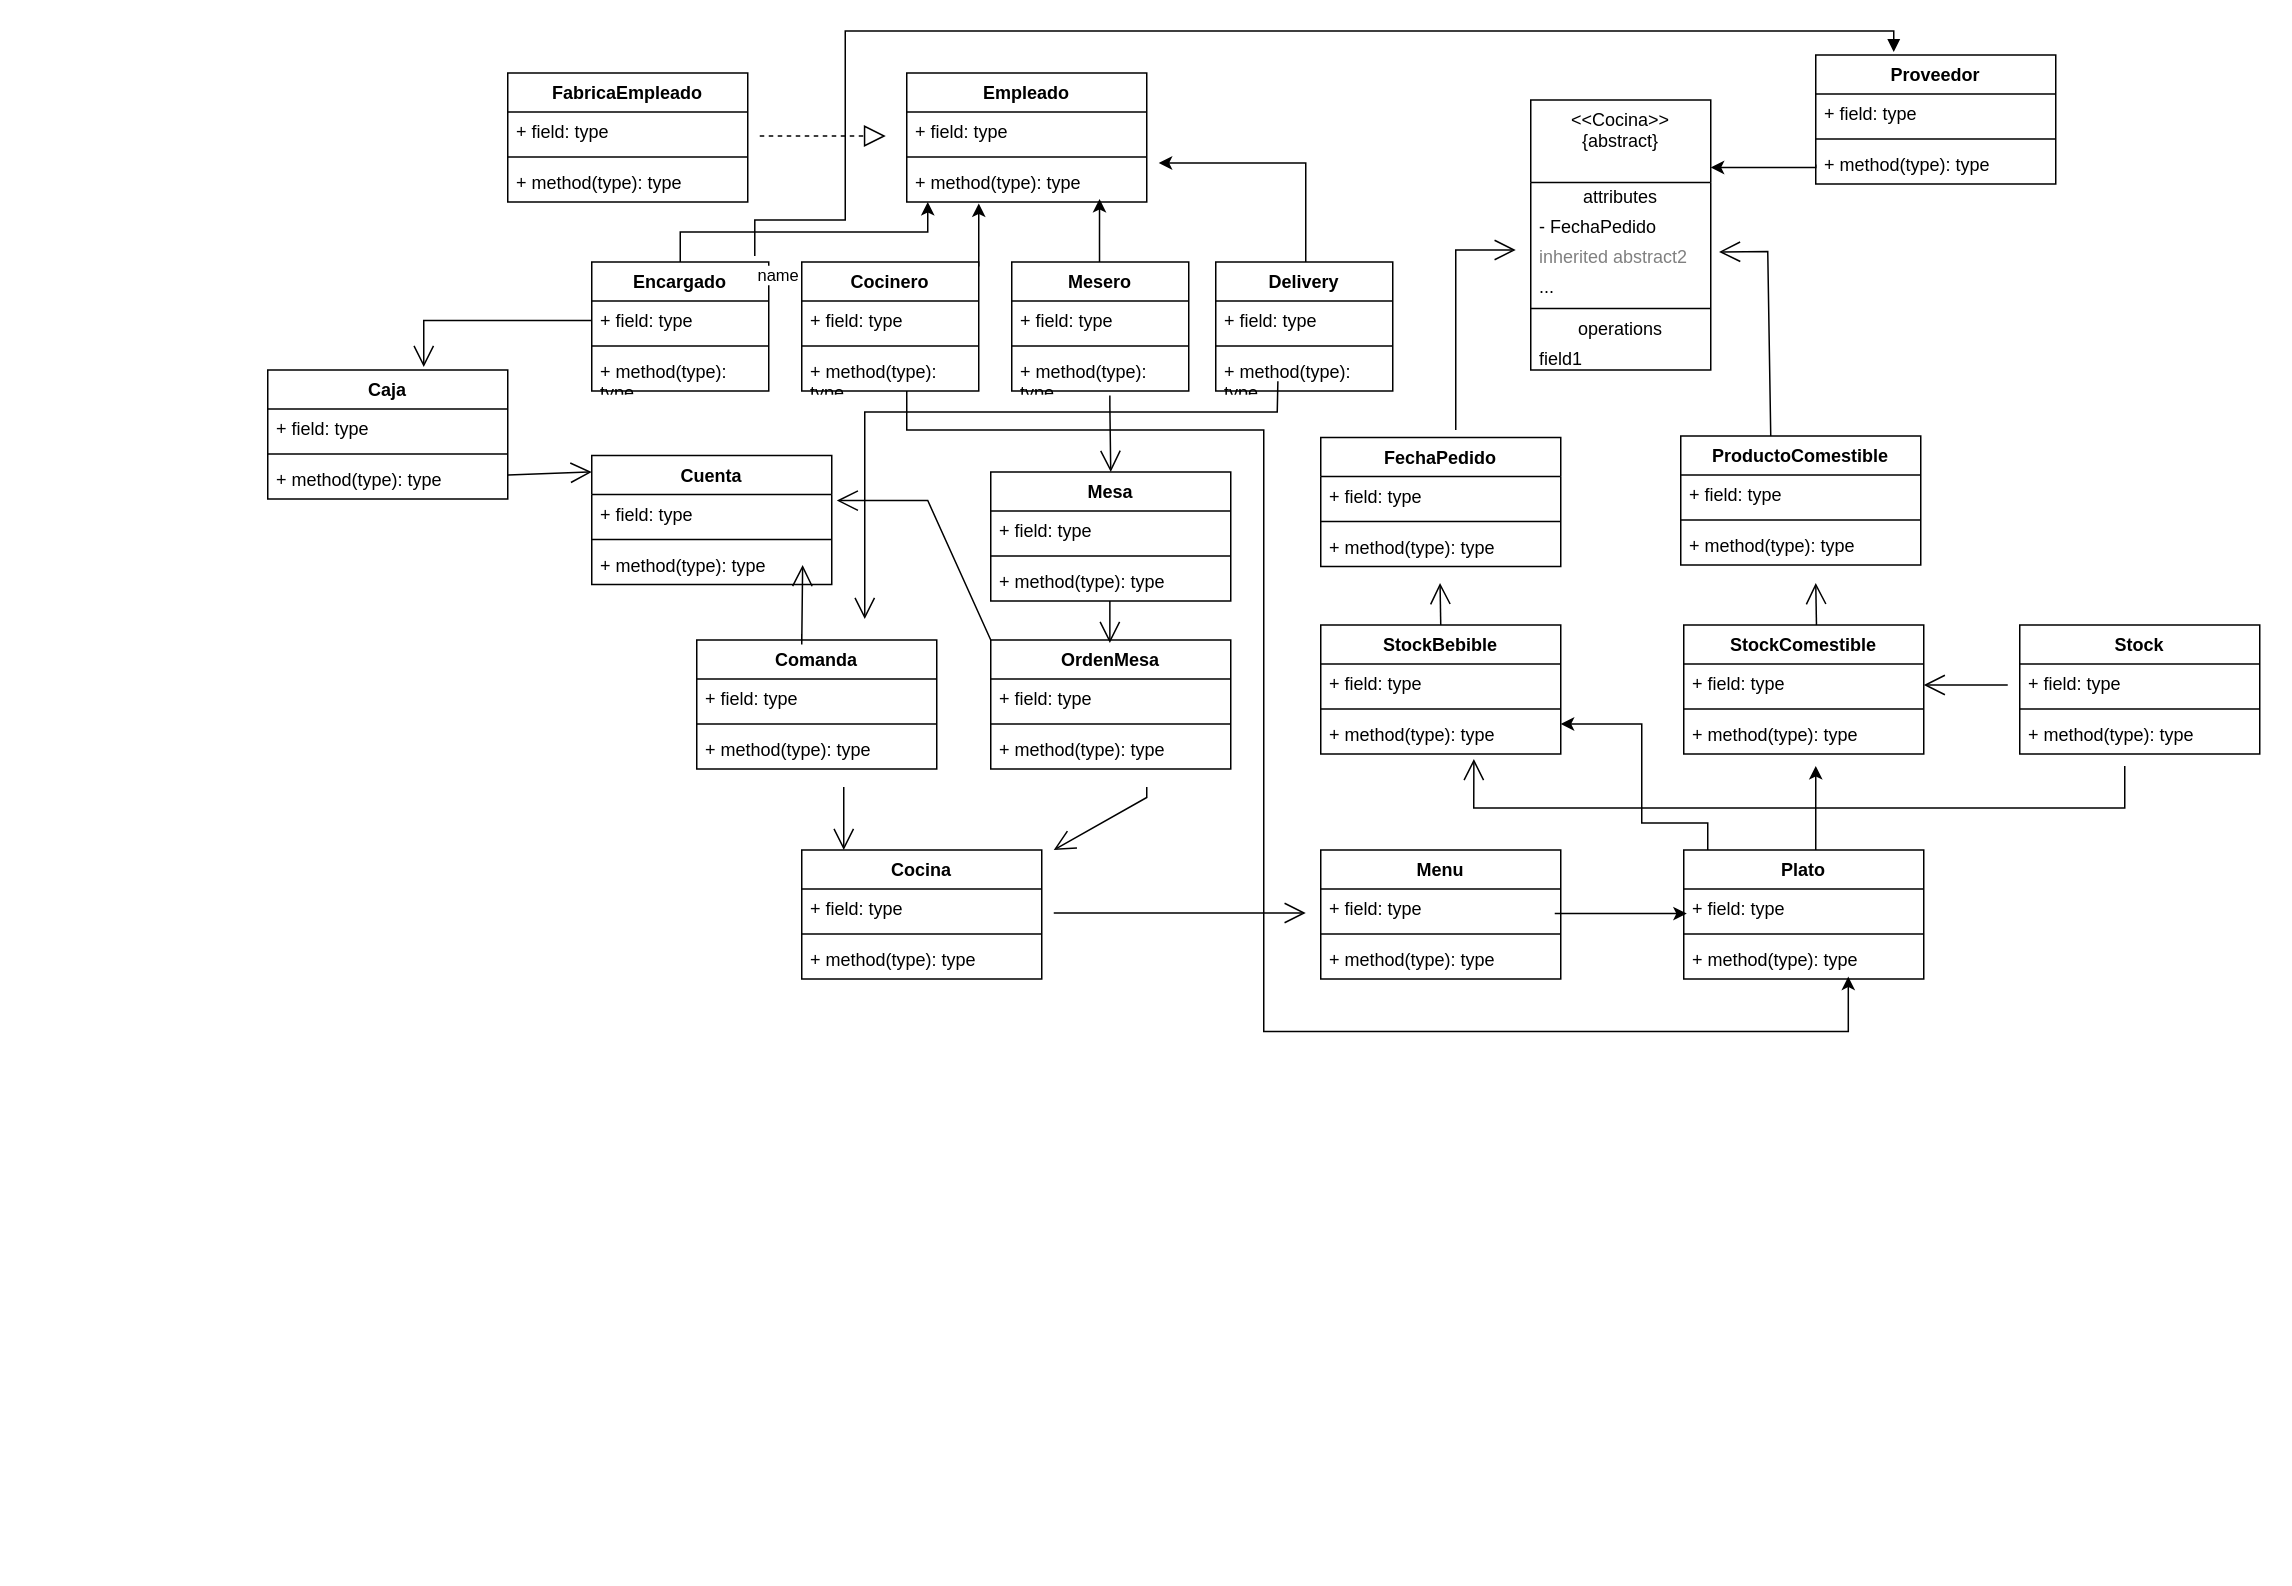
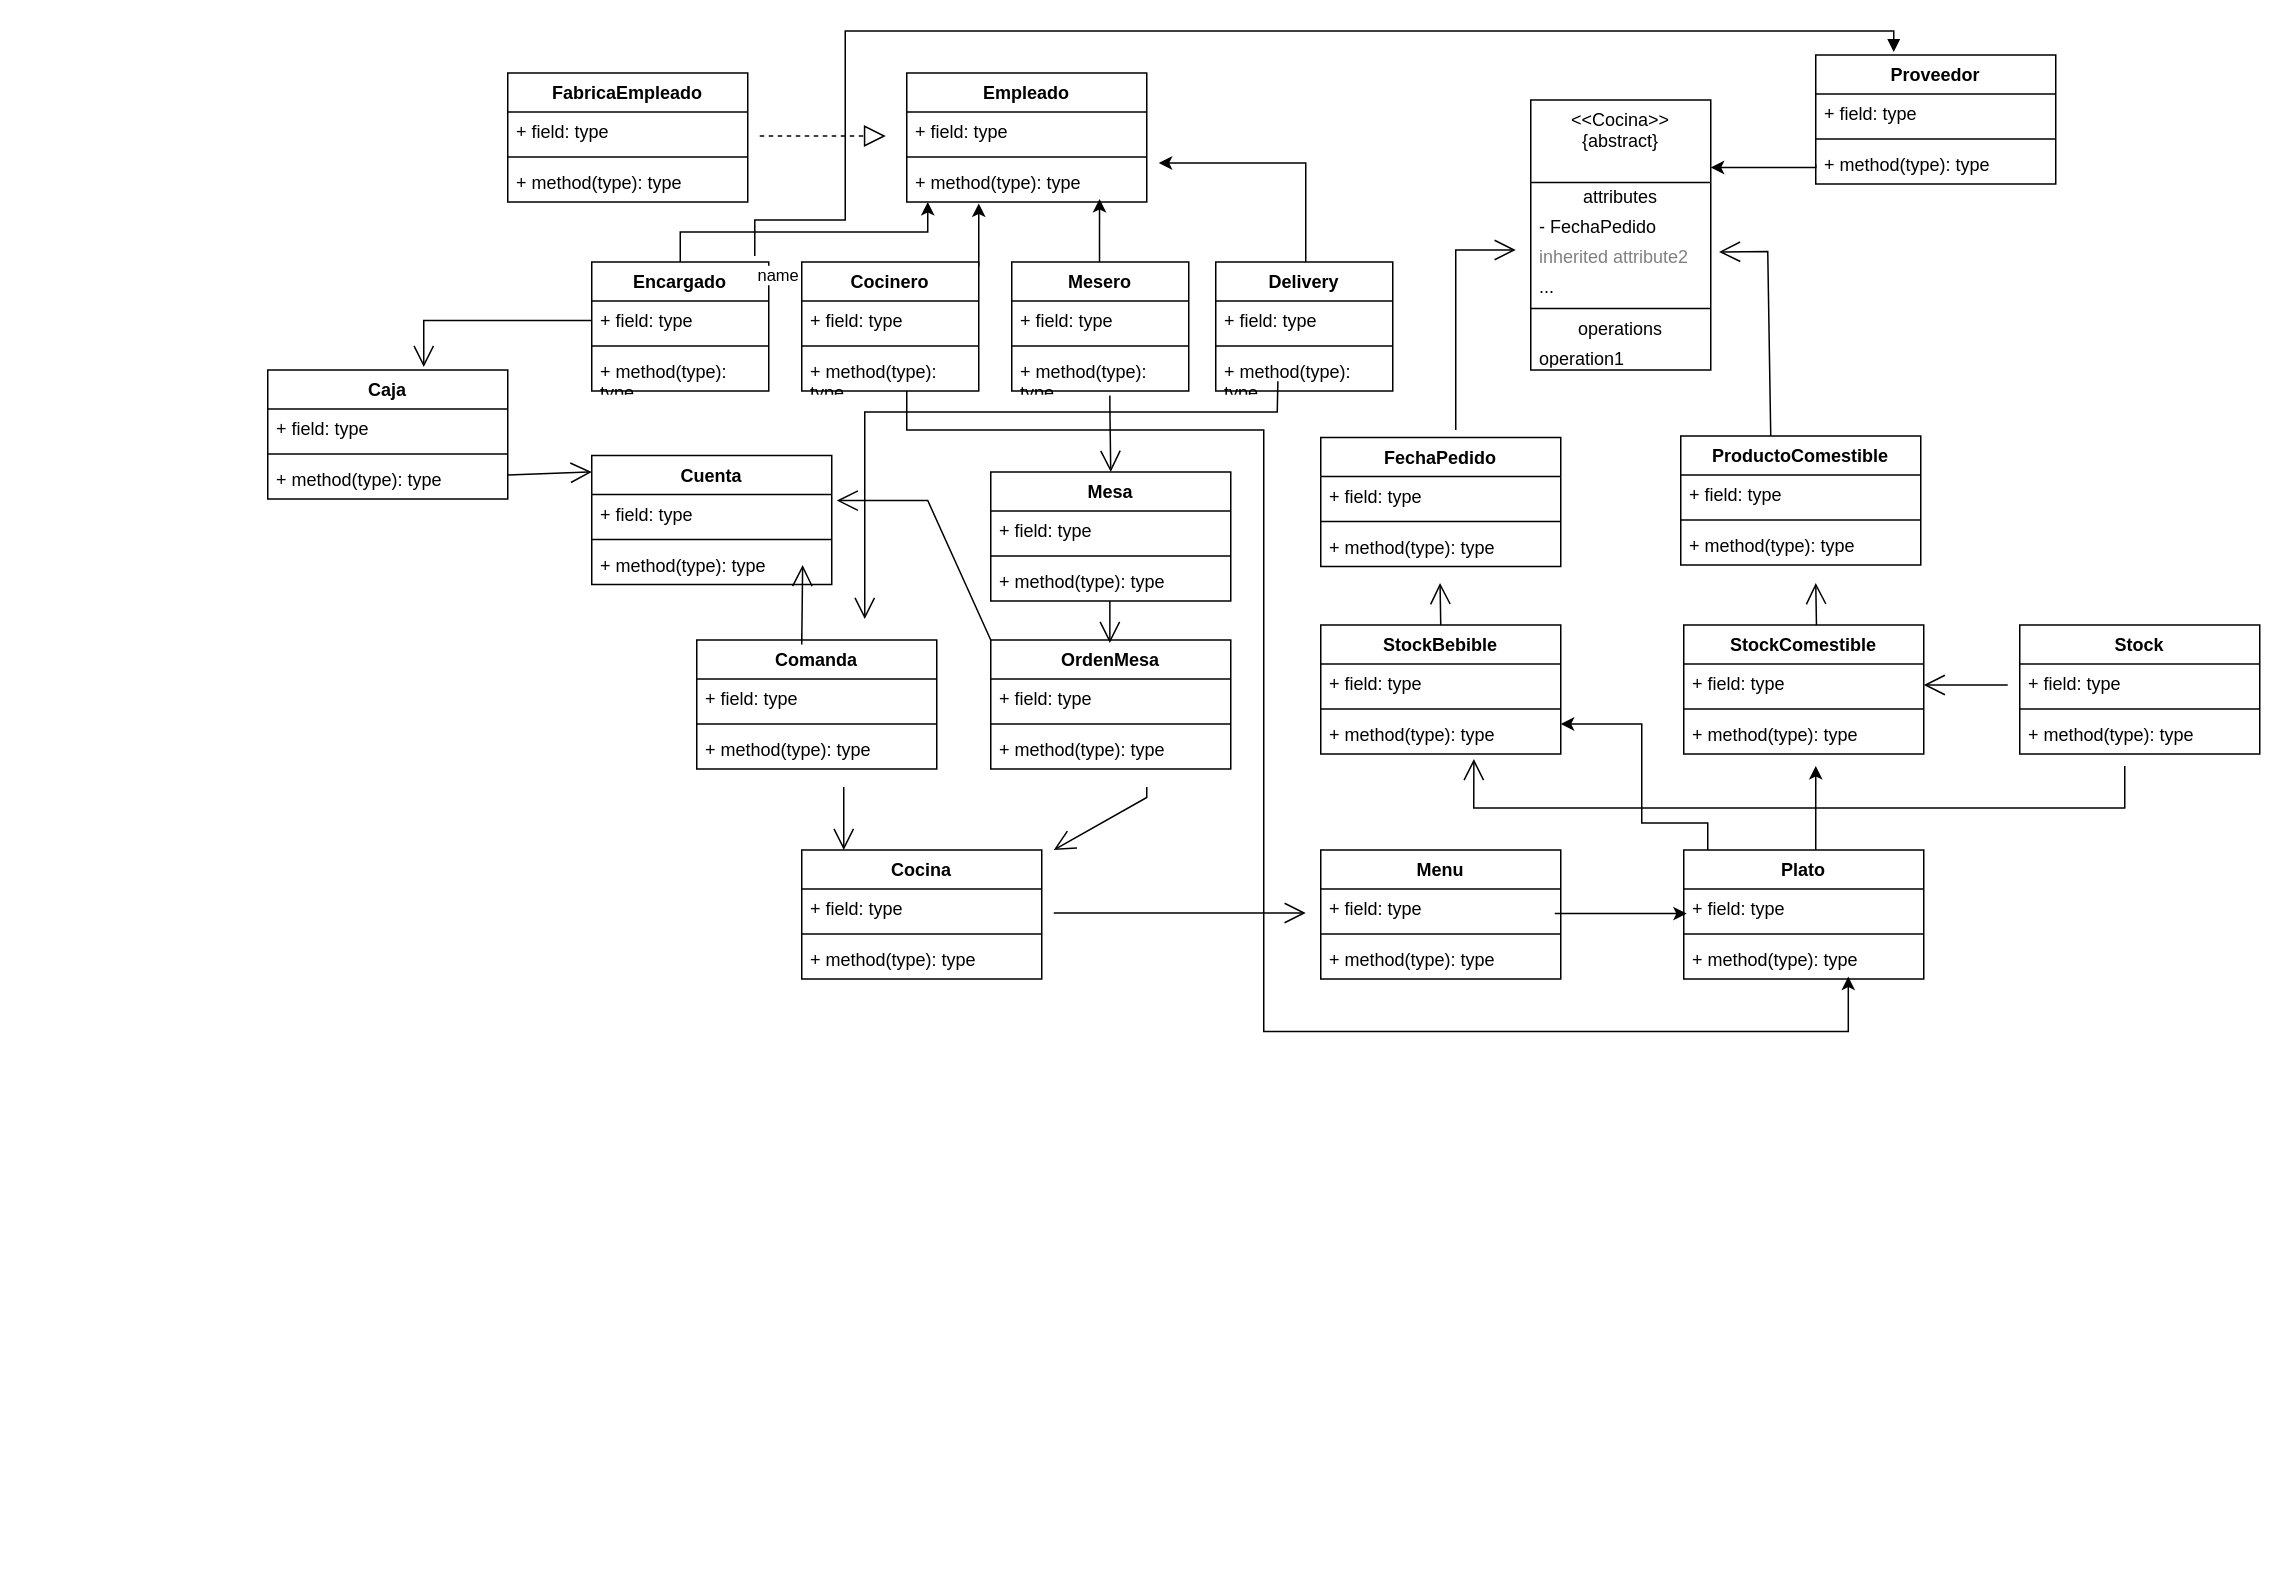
node "inherited abstract2": label "inherited abstract2" -> "inherited attribute2"
node "field1": label "field1" -> "operation1"
